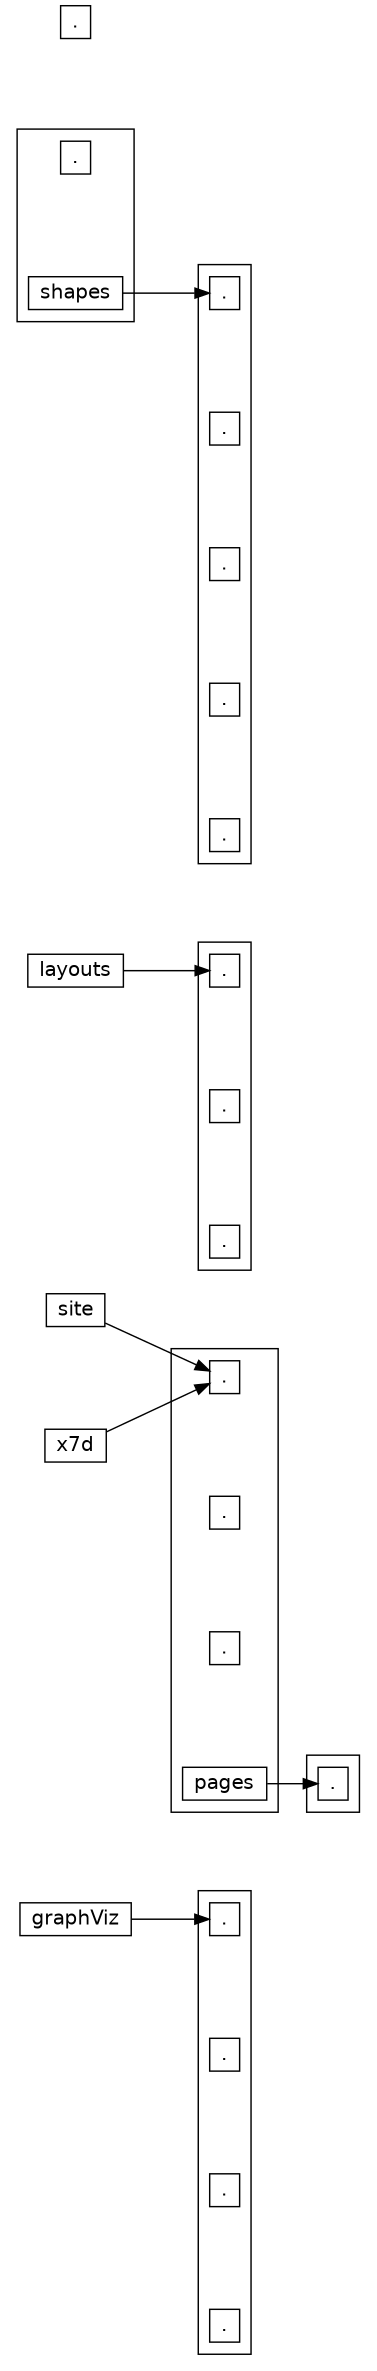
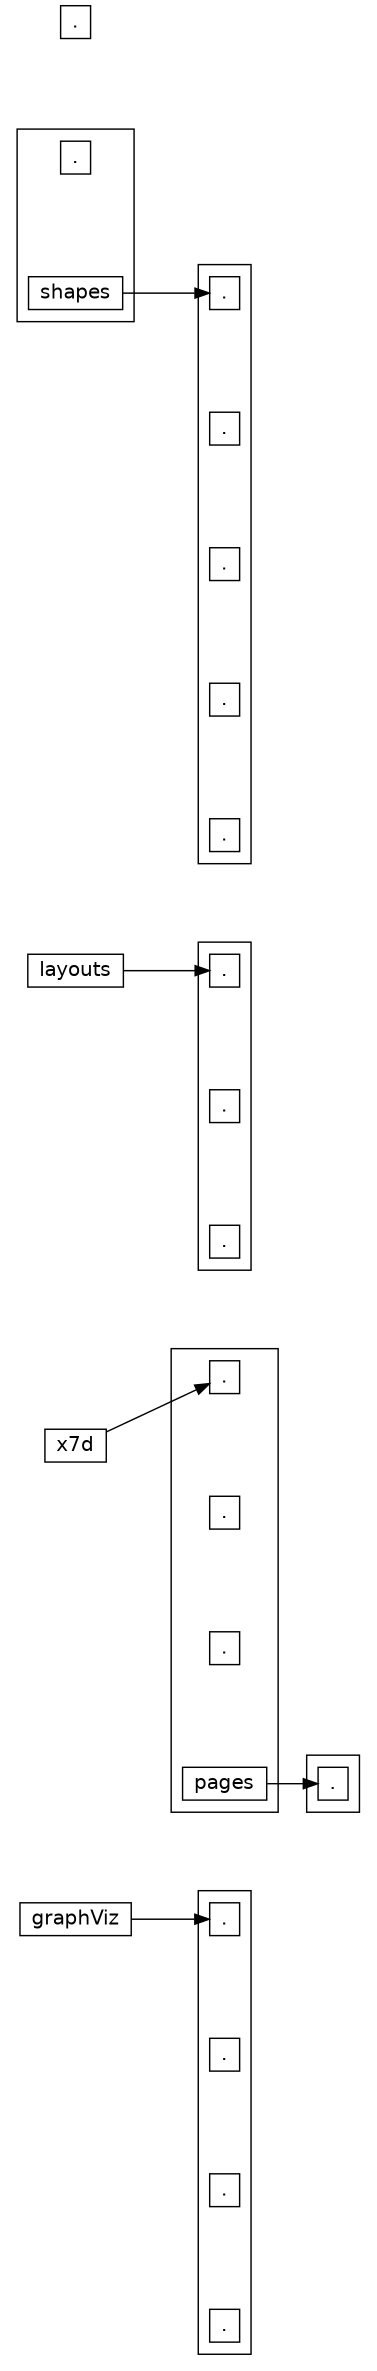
node "site": removed
